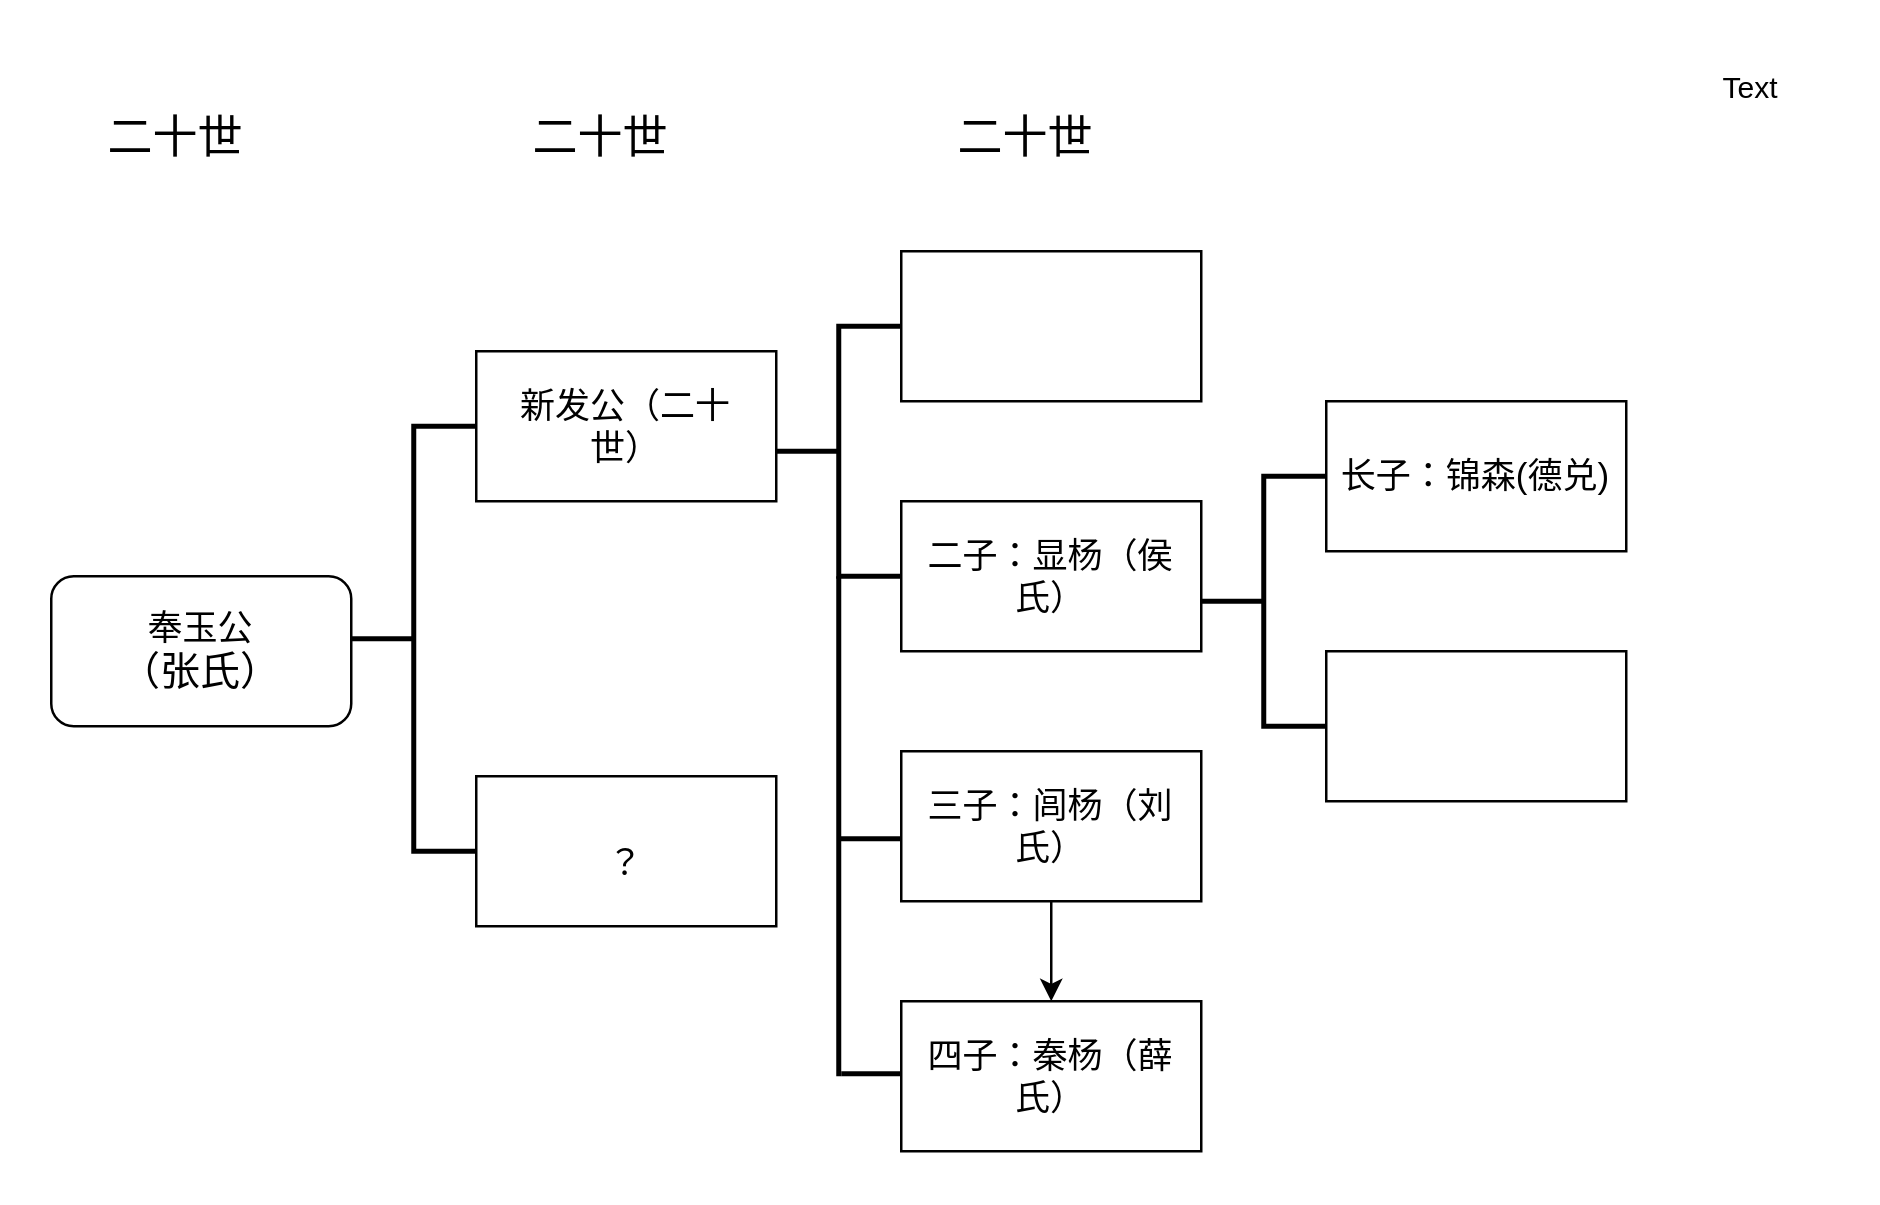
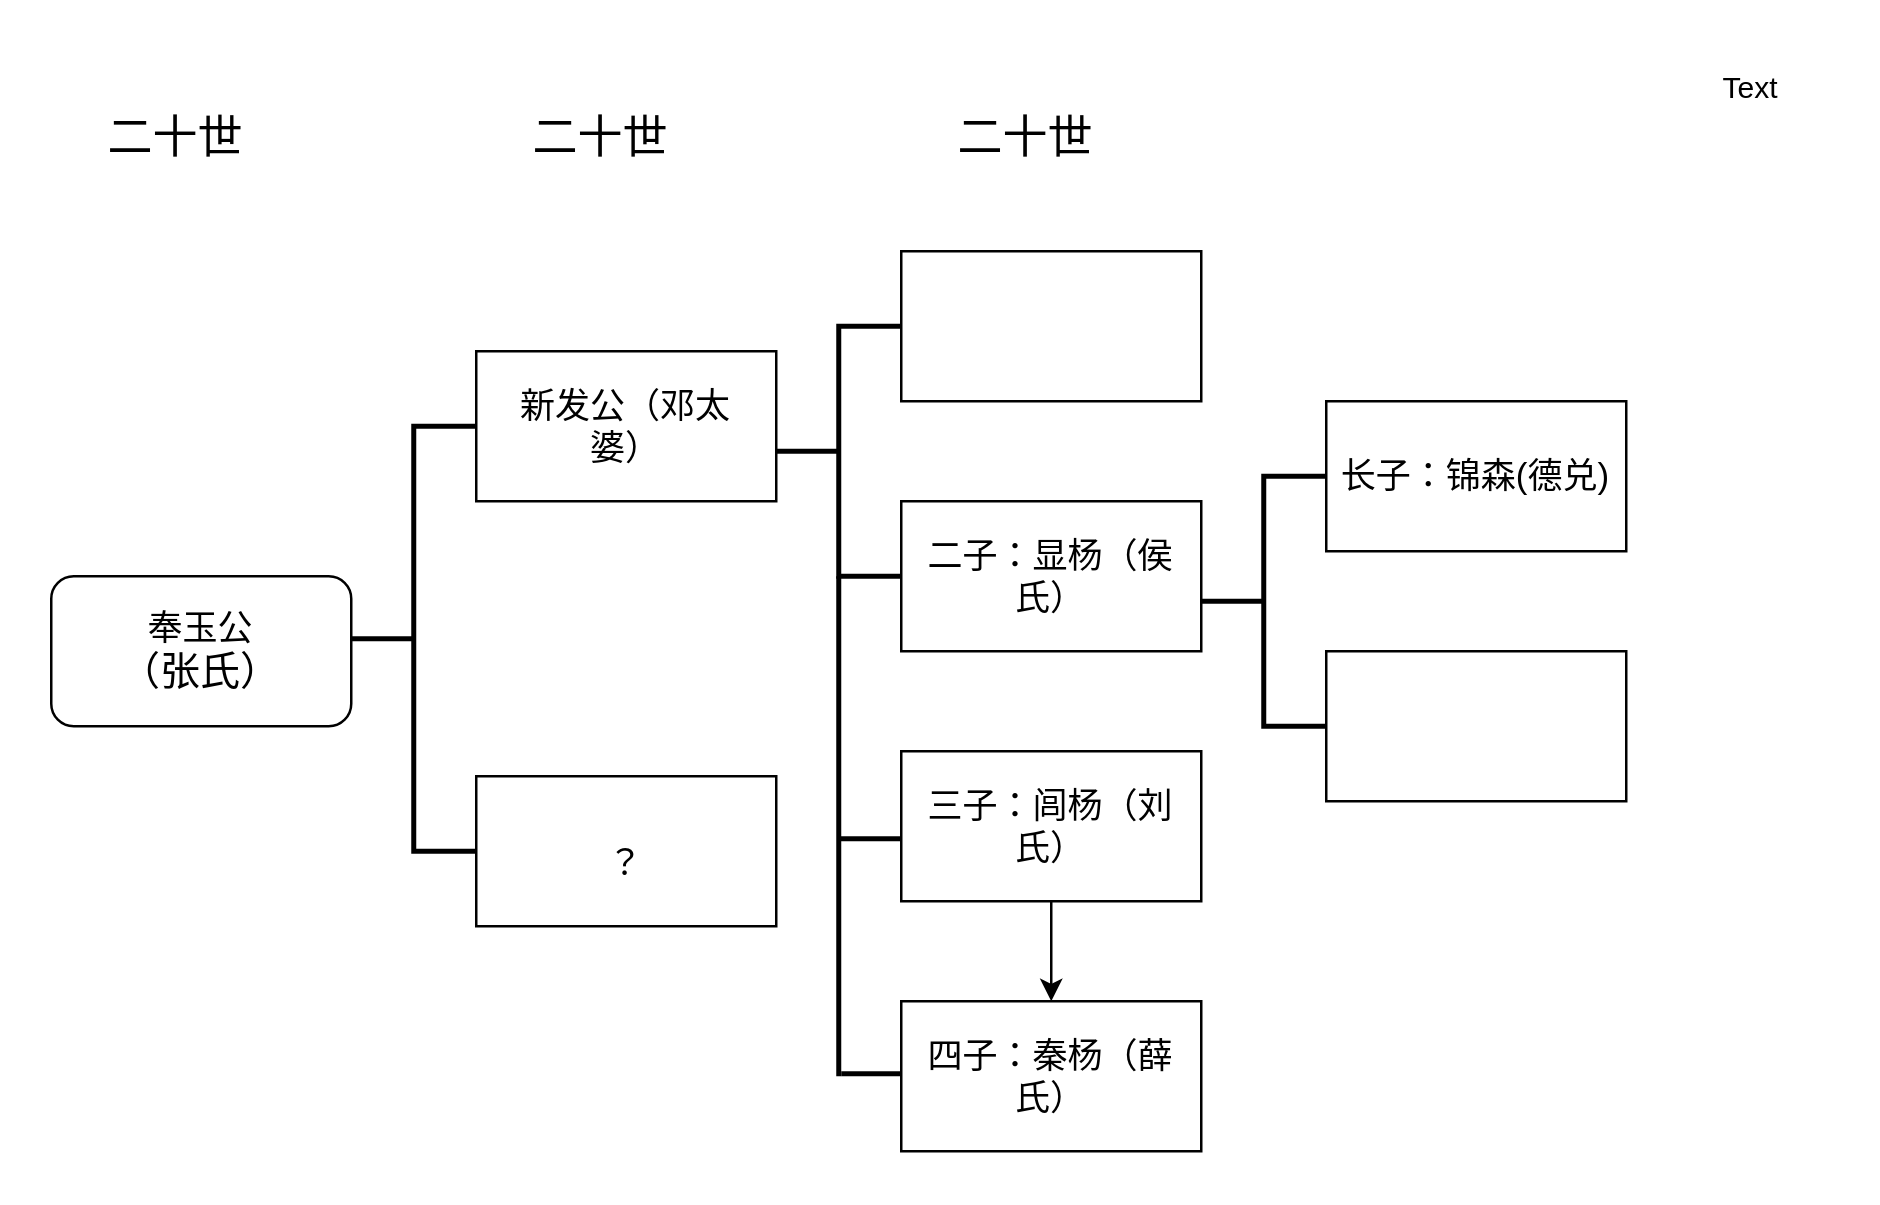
node "新发公（二十世）": label "新发公（二十世）" -> "新发公（邓太婆）"
